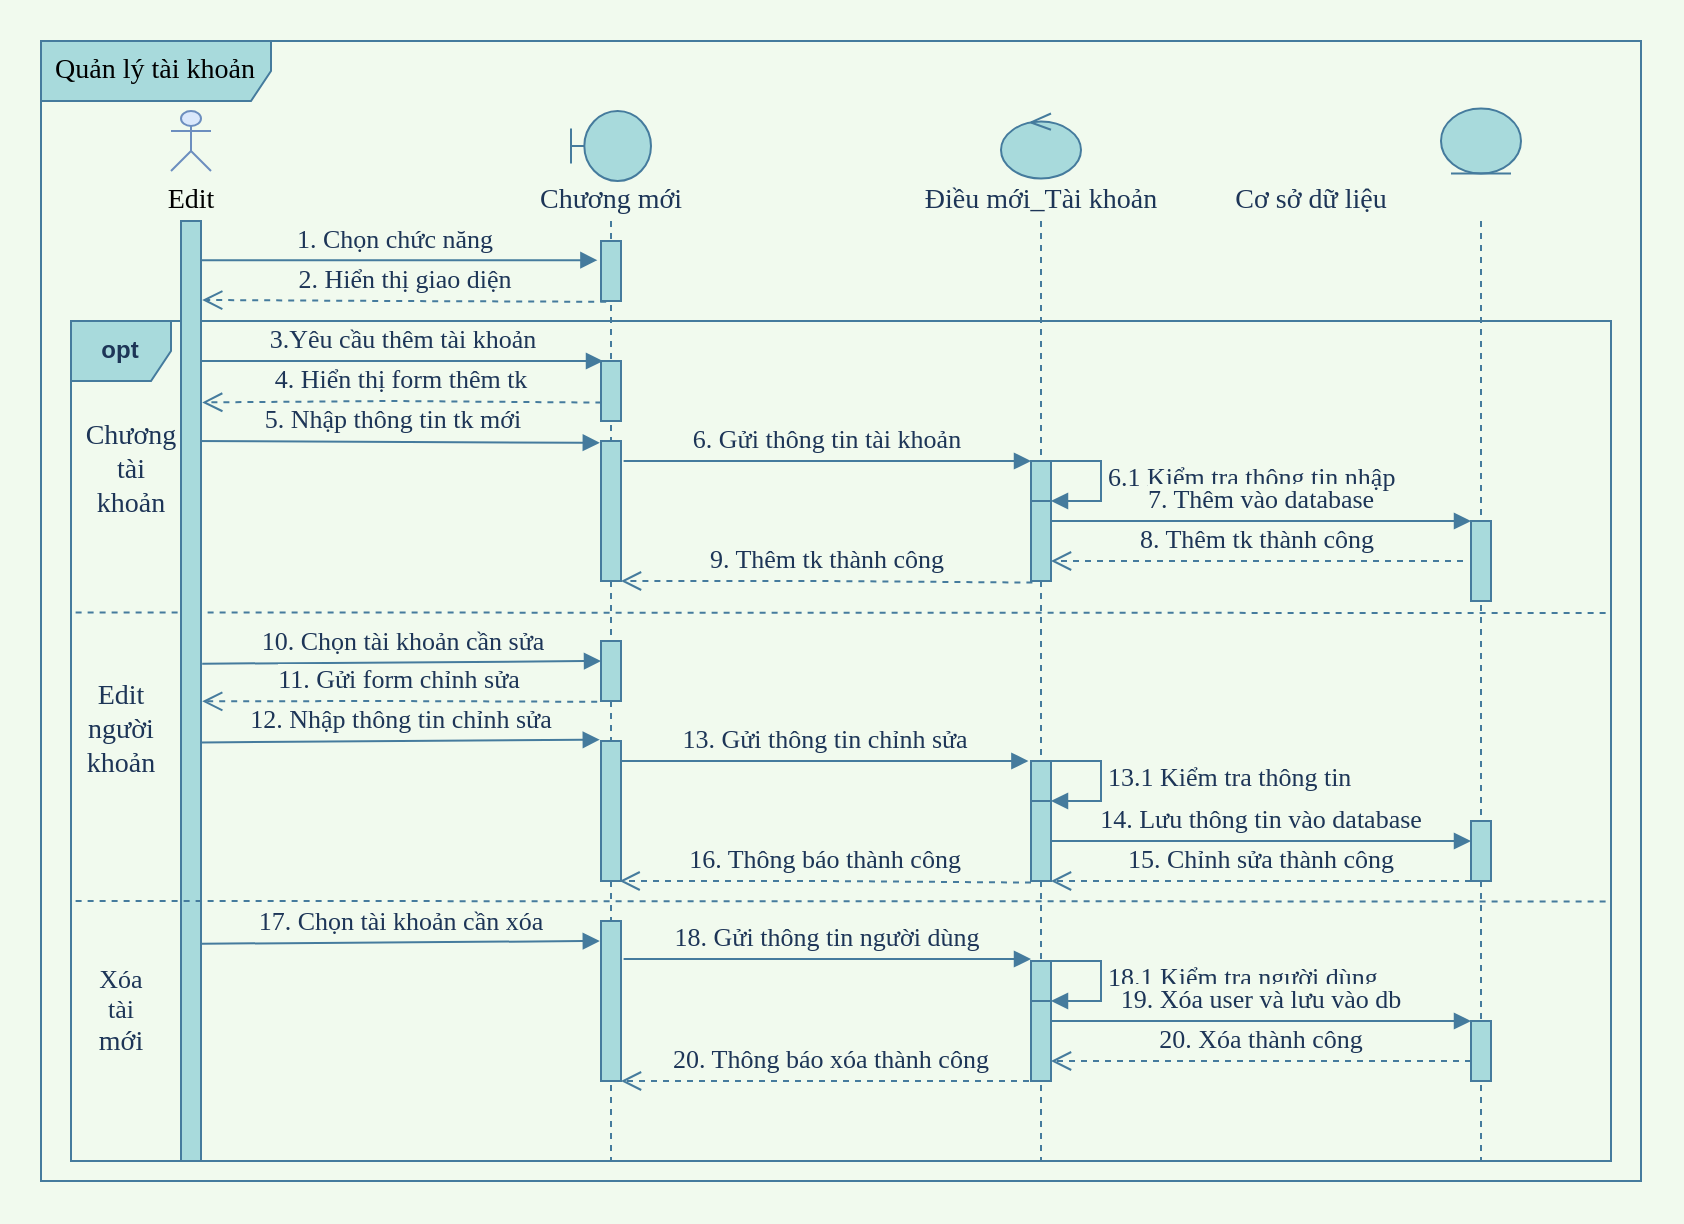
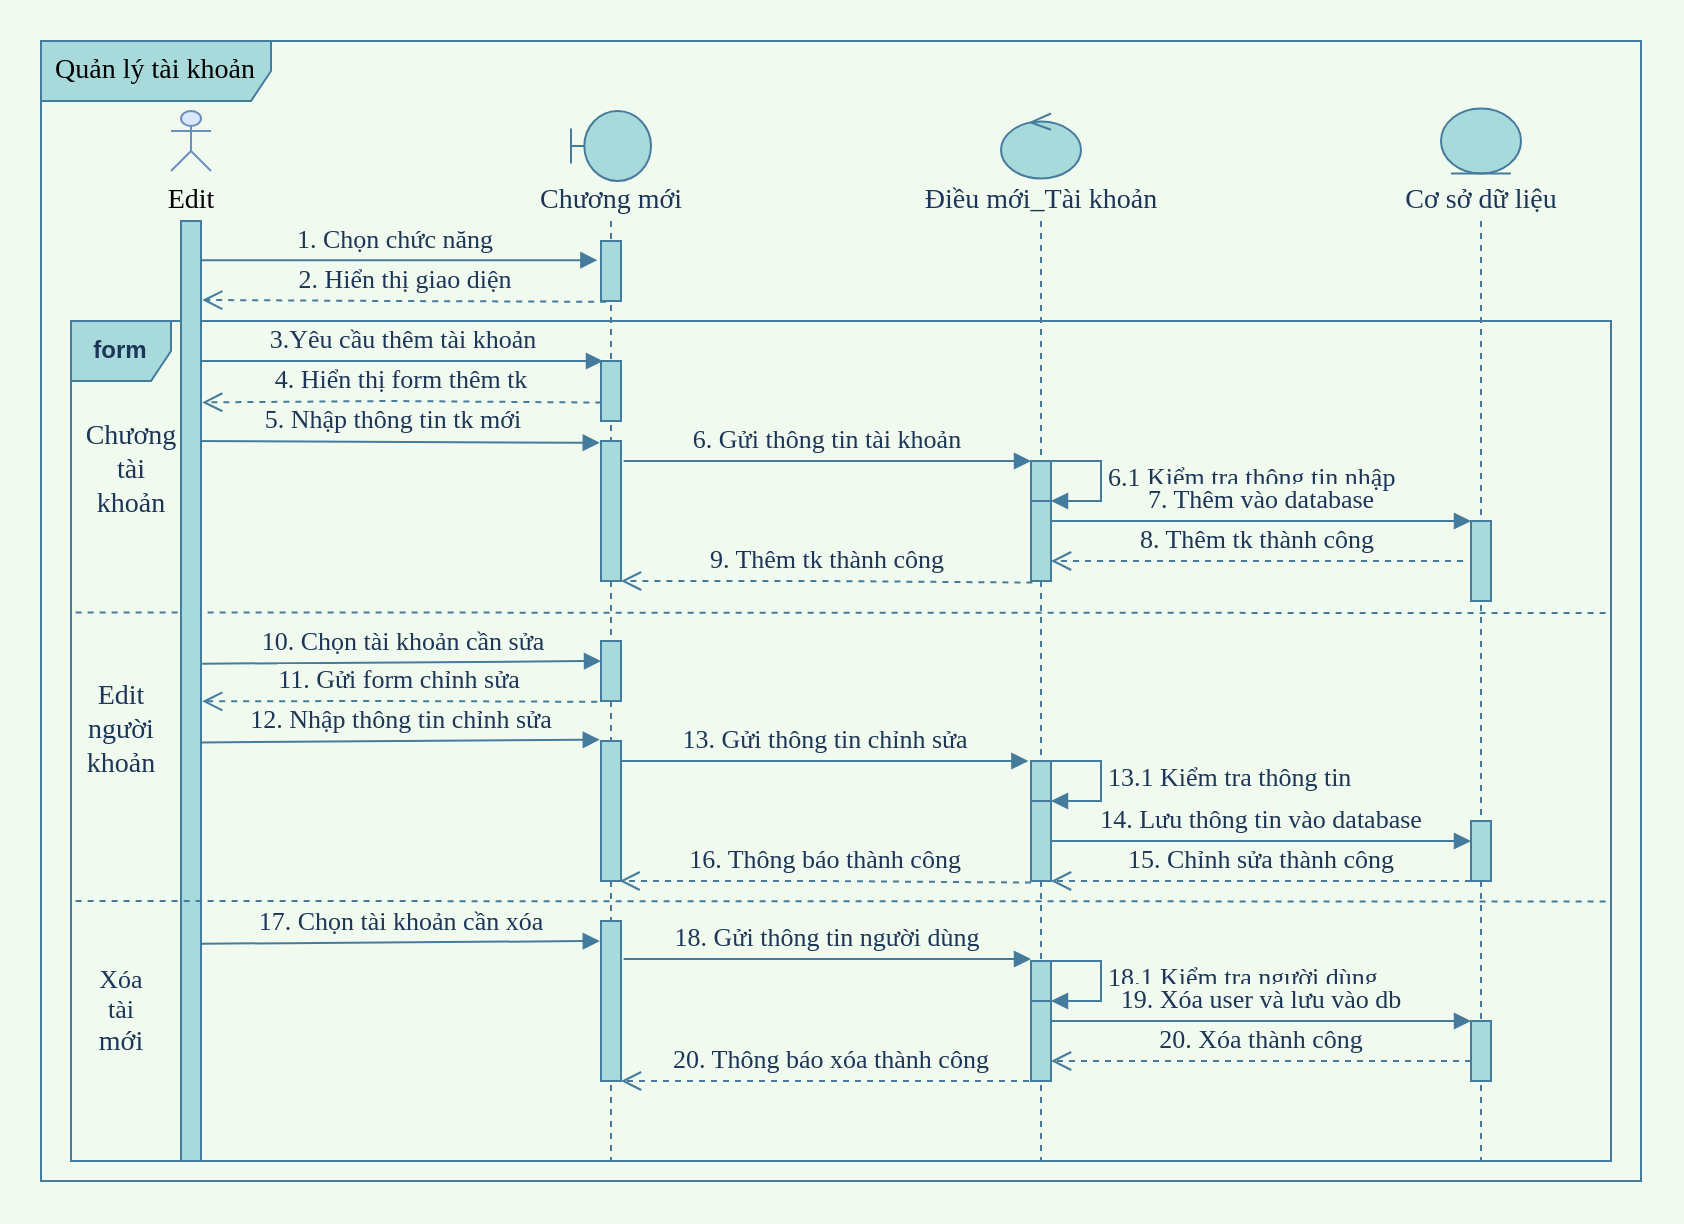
node "Cơ sở dữ liệu": moved (1311, 201) -> (1481, 201)
node "opt": label "opt" -> "form"
